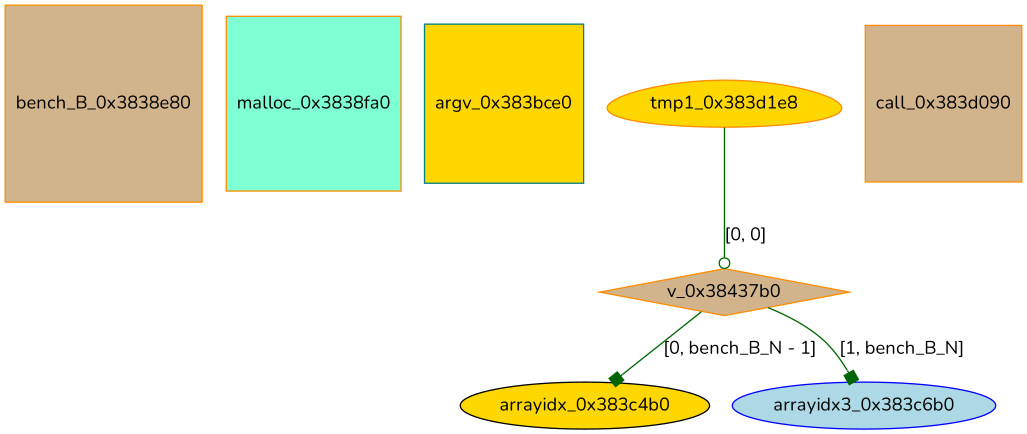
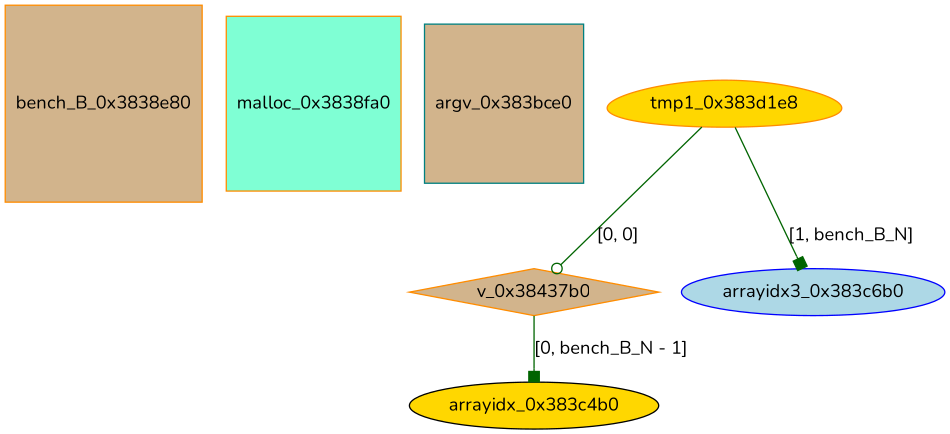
node "argv_0x383bce0": fillcolor gold -> tan
node "call_0x383d090": removed
edge "v_0x38437b0" -> "arrayidx3_0x383c6b0": now "tmp1_0x383d1e8" -> "arrayidx3_0x383c6b0"
